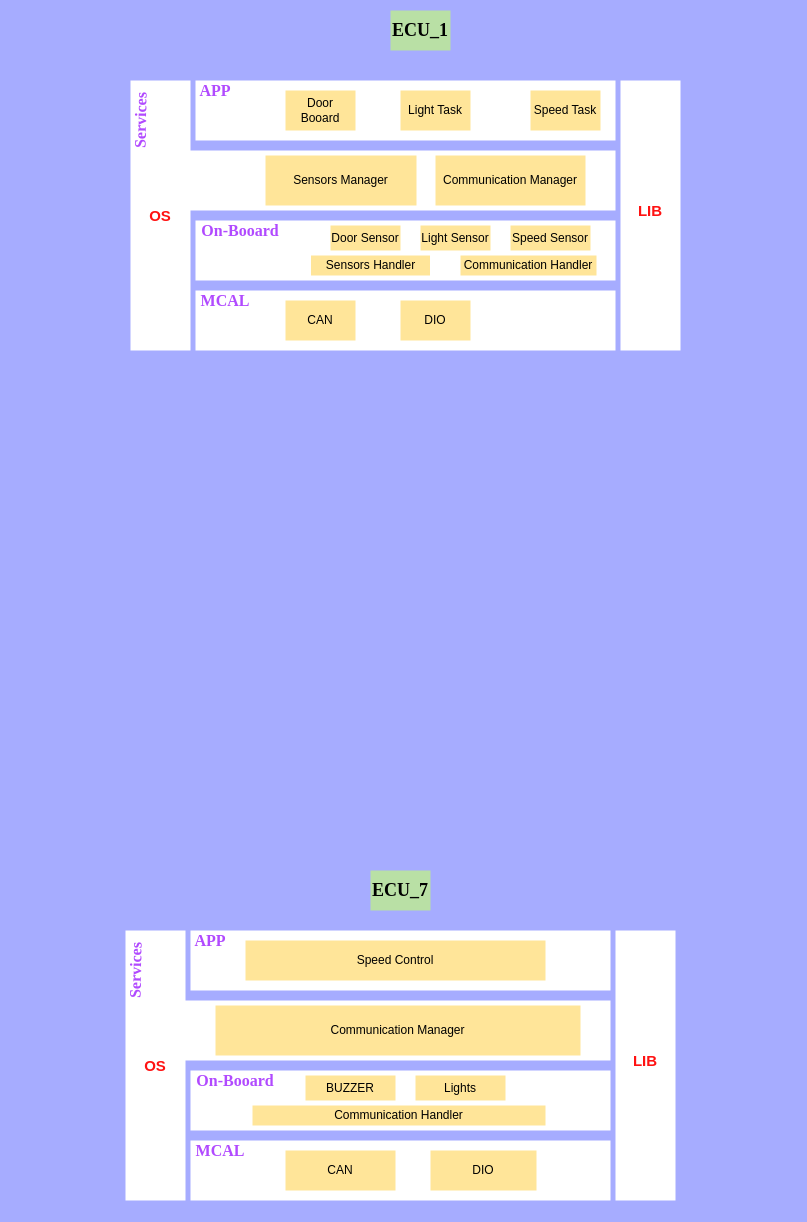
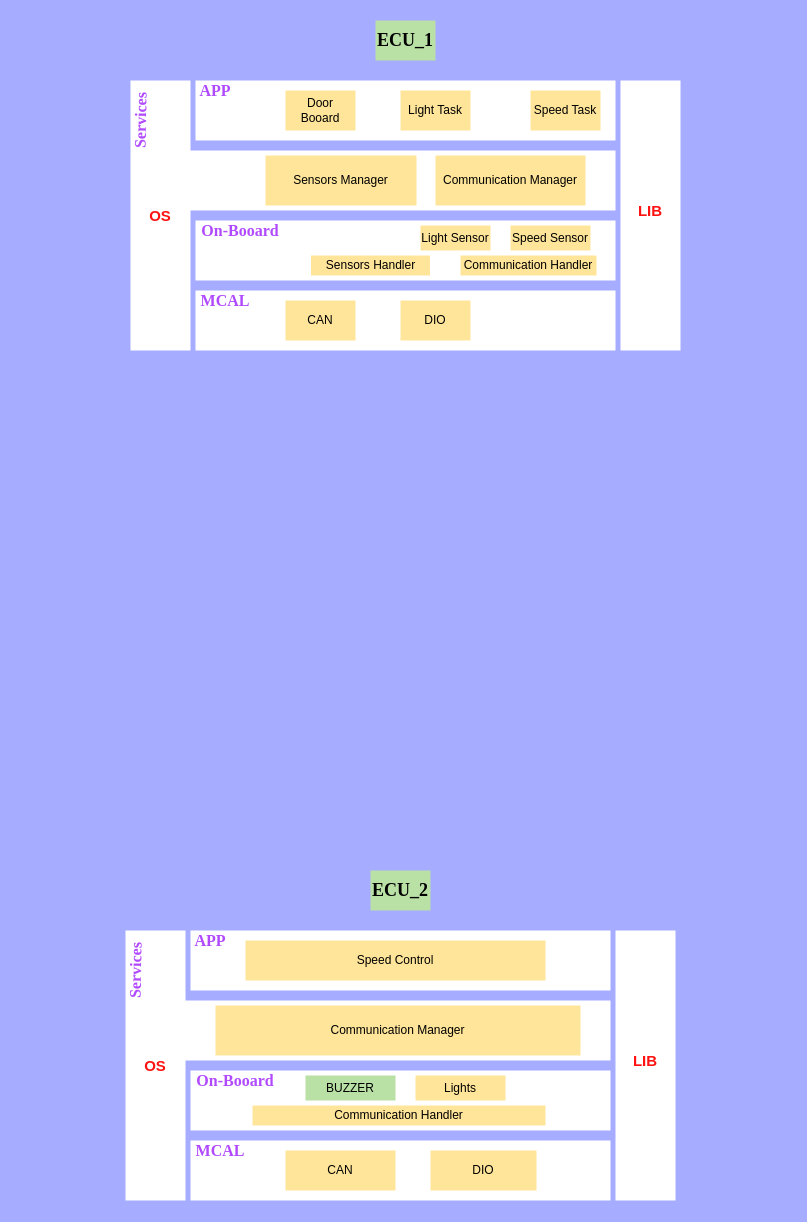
node "ECU_1": moved (421, 31) -> (406, 41)
node "Door Sensor": removed
node "ECU_7": label "ECU_7" -> "ECU_2"
node "BUZZER": fillcolor #ffe599 -> #b9e0a5
